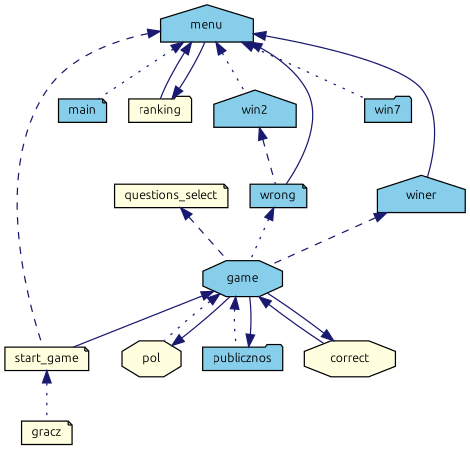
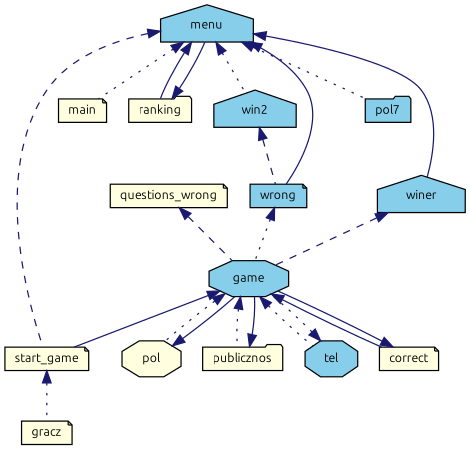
node "main": fillcolor skyblue -> lightyellow
node "win7": label "win7" -> "pol7"
node "questions_select": label "questions_select" -> "questions_wrong"
node "publicznos": fillcolor skyblue -> lightyellow
node "tel": added
node "correct": shape octagon -> note
